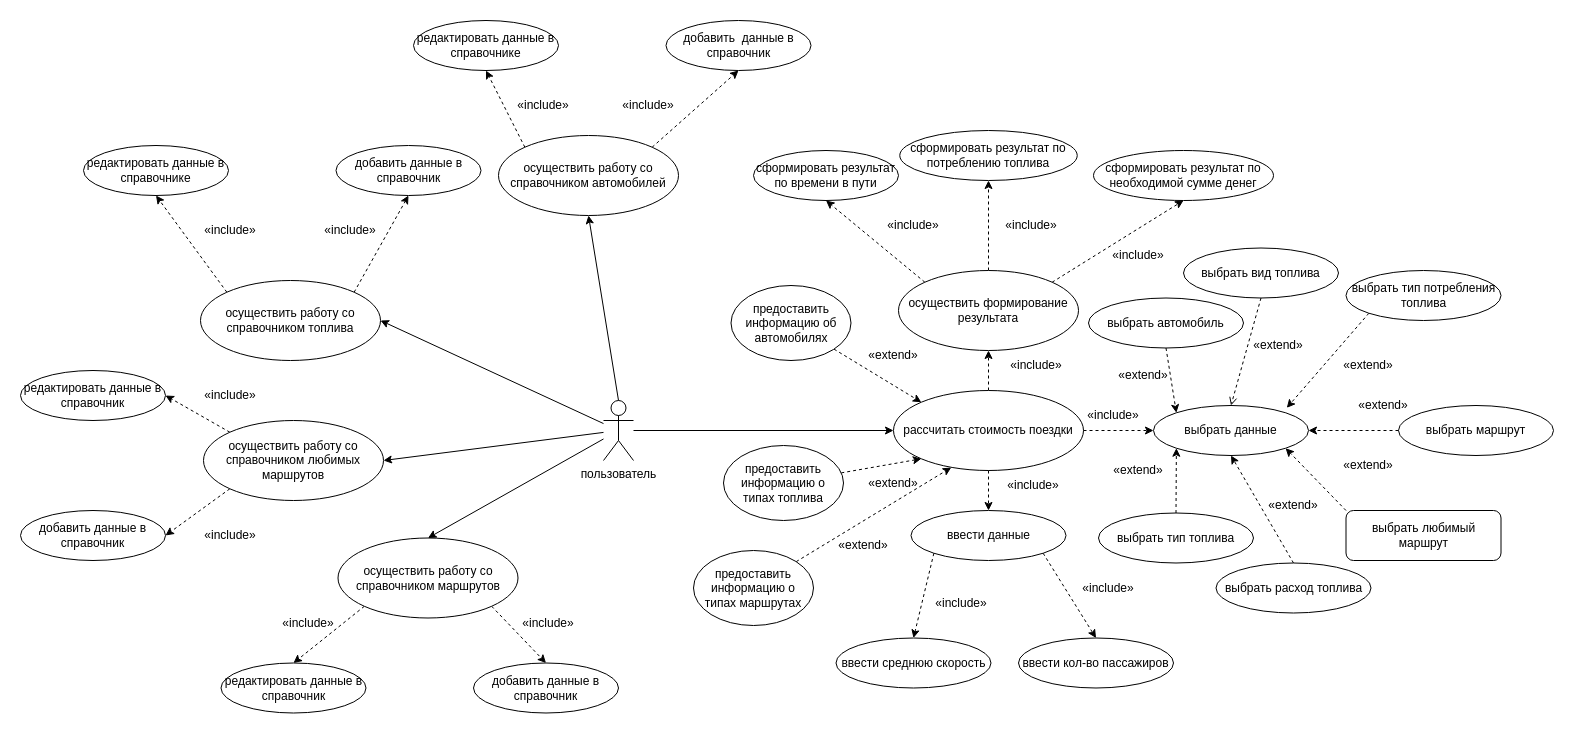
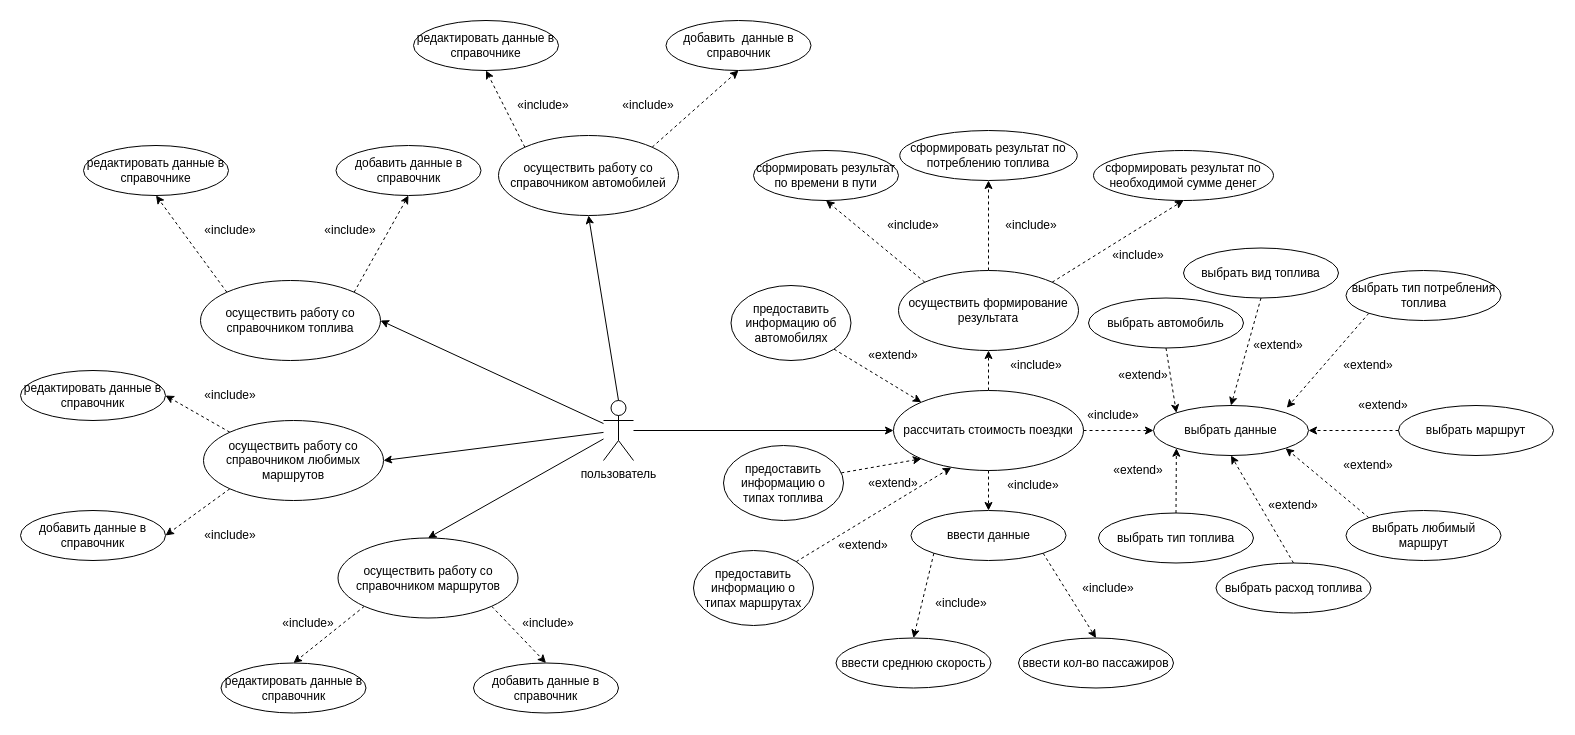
edge "выбрать вид топлива" -> "выбрать данные": arrowhead open -> classic
node "выбрать любимый маршрут": shape rounded rectangle -> ellipse
